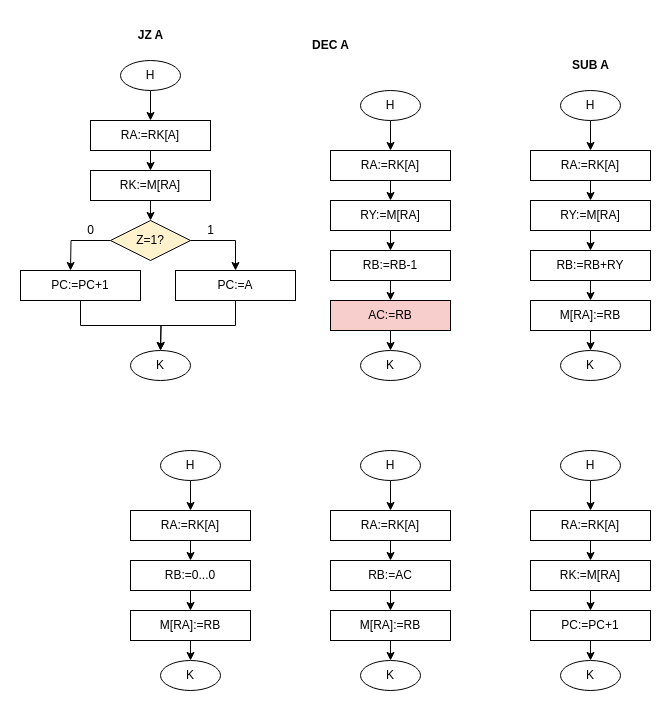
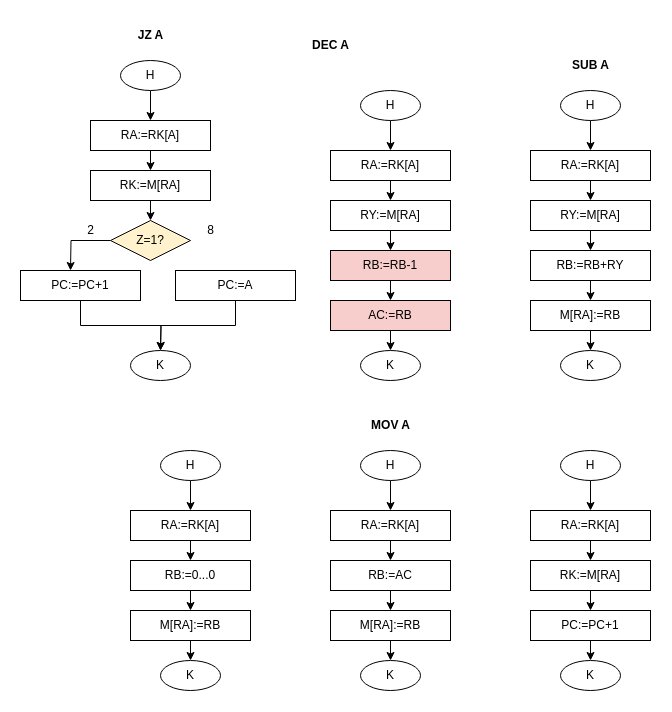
node "0": label "0" -> "2"
node "1": label "1" -> "8"
edge "Z=1?" -> "PC:=A": removed
node "RB:=RB-1": fillcolor #ffffff -> #f8cecc
node "MOV A": added
